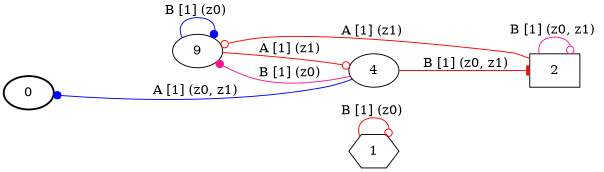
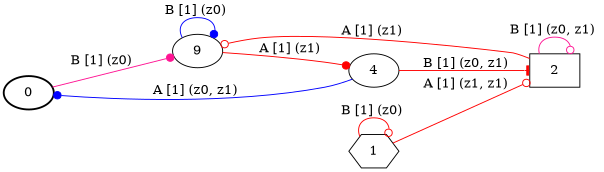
edge "9" -> "4": arrowhead odot -> dot
edge "4" -> "9": now "0" -> "9"
edge "1" -> "2": added, label "A [1] (z1, z1)"
